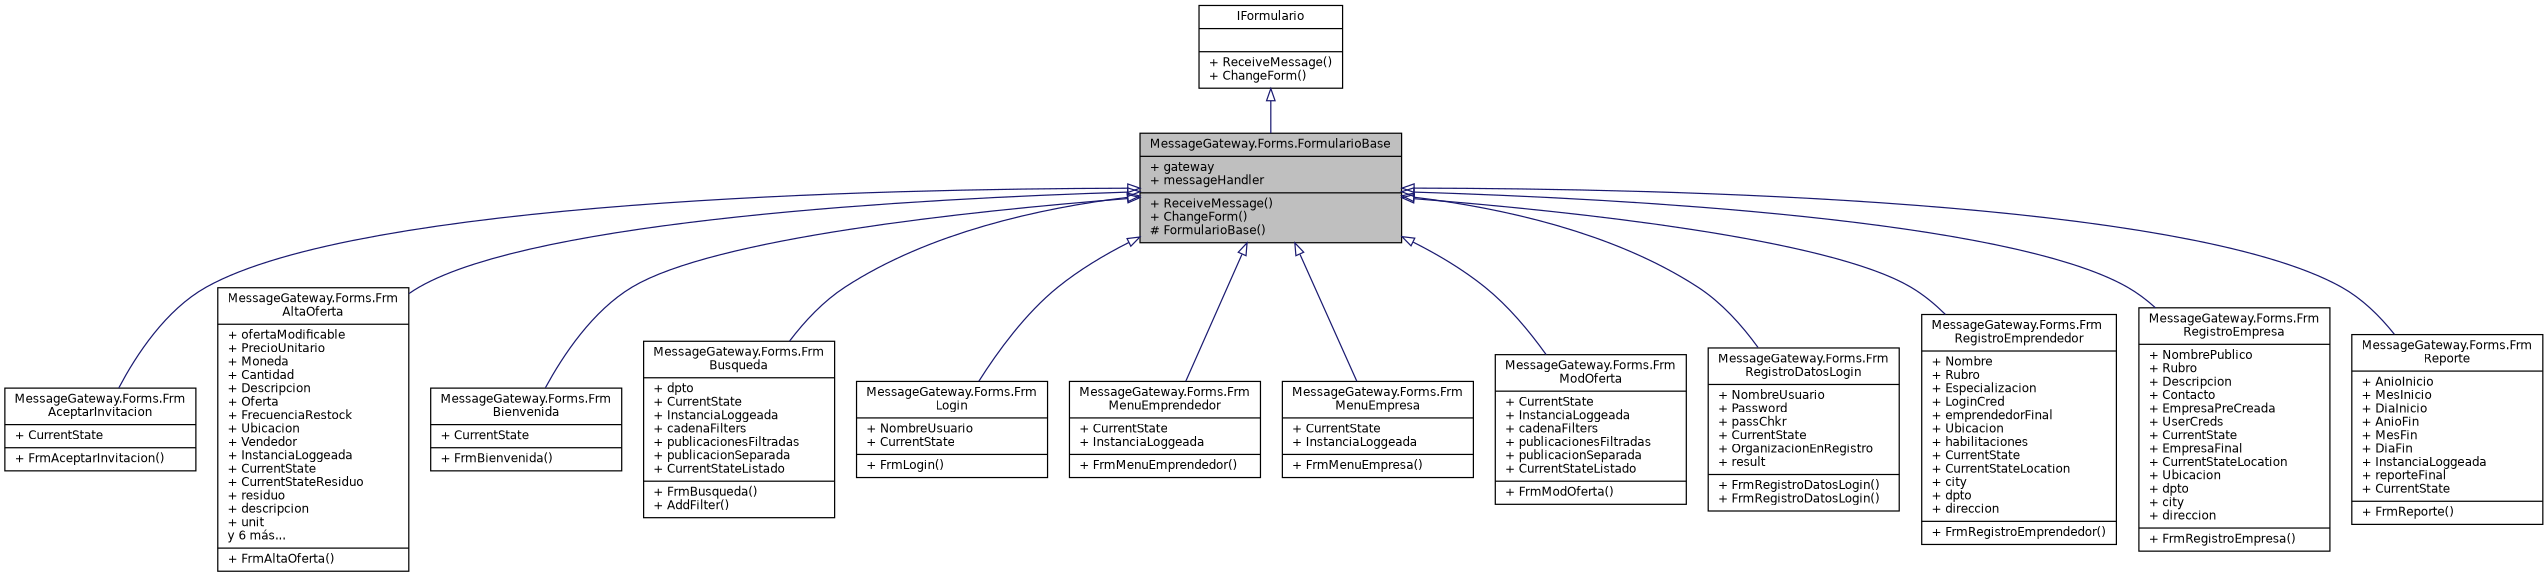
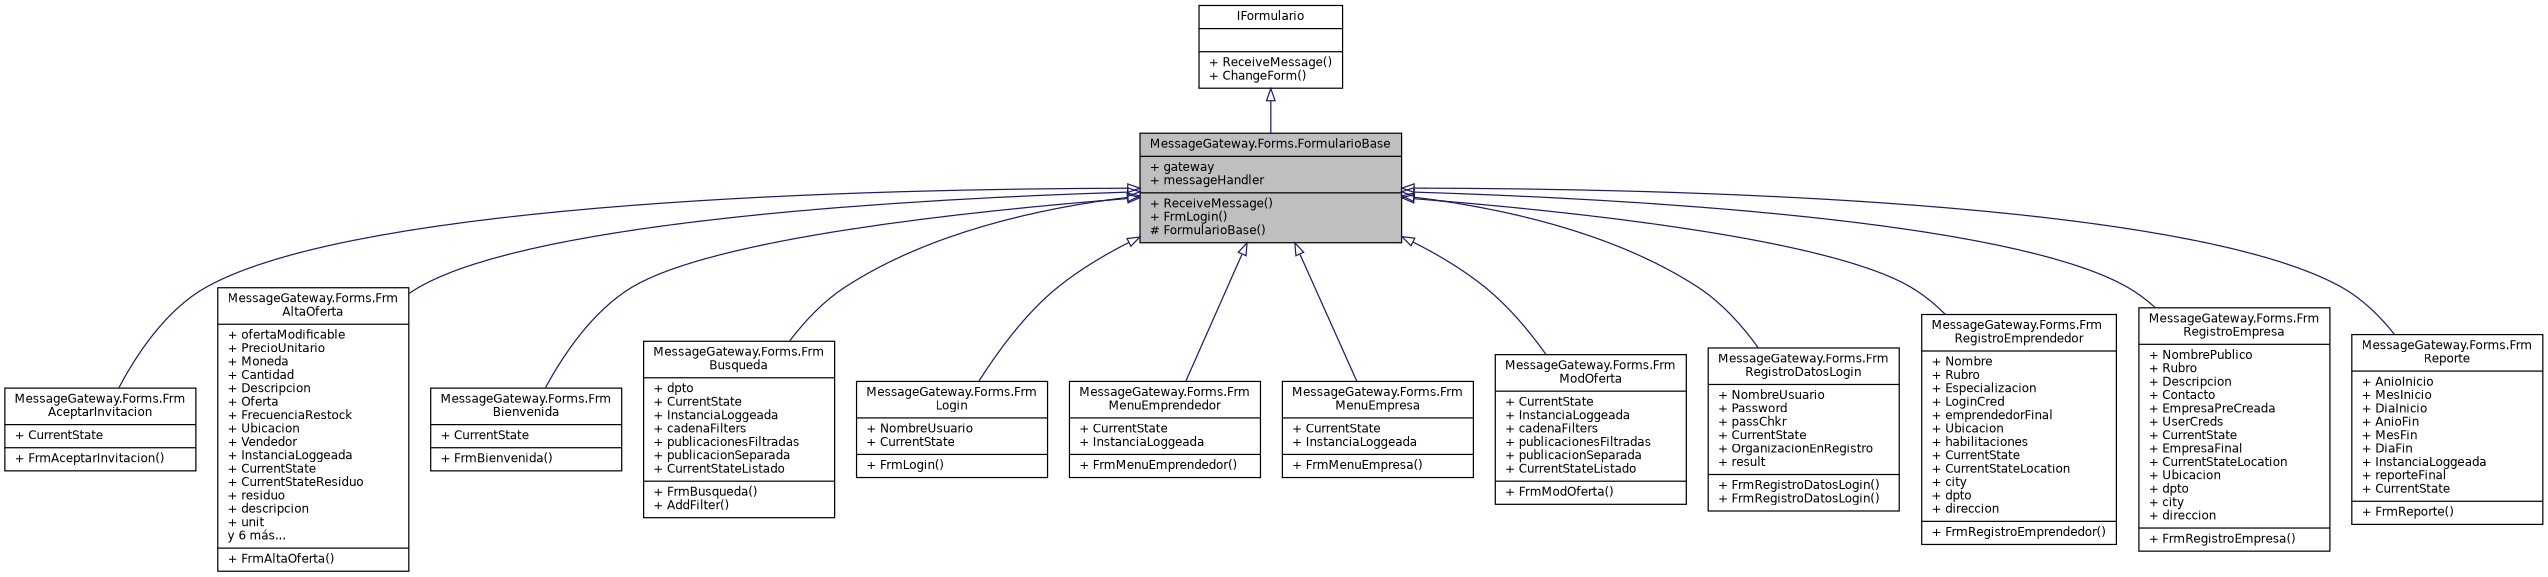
node "MessageGateway.Forms.FormularioBase": text "+ ChangeForm()" -> "+ FrmLogin()"
